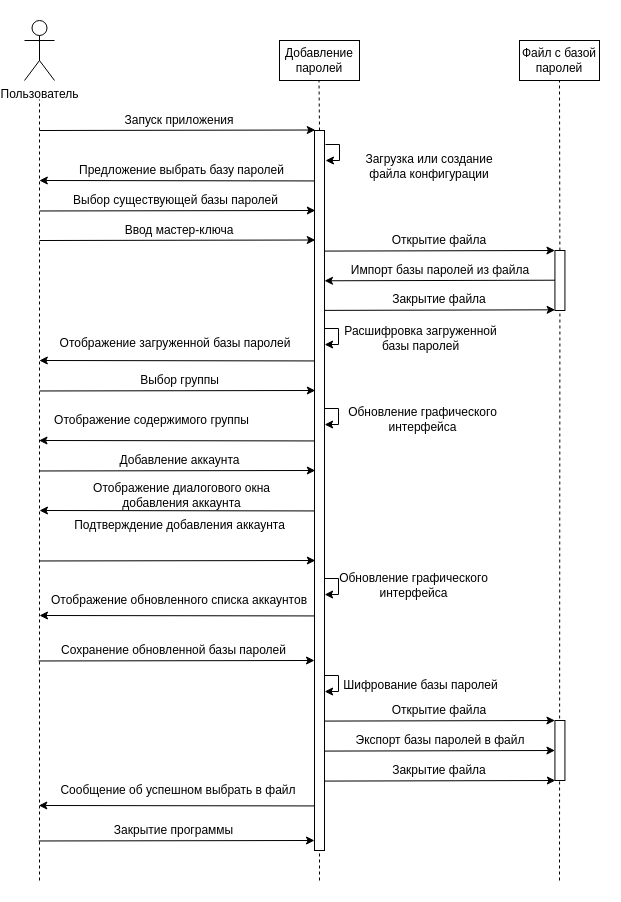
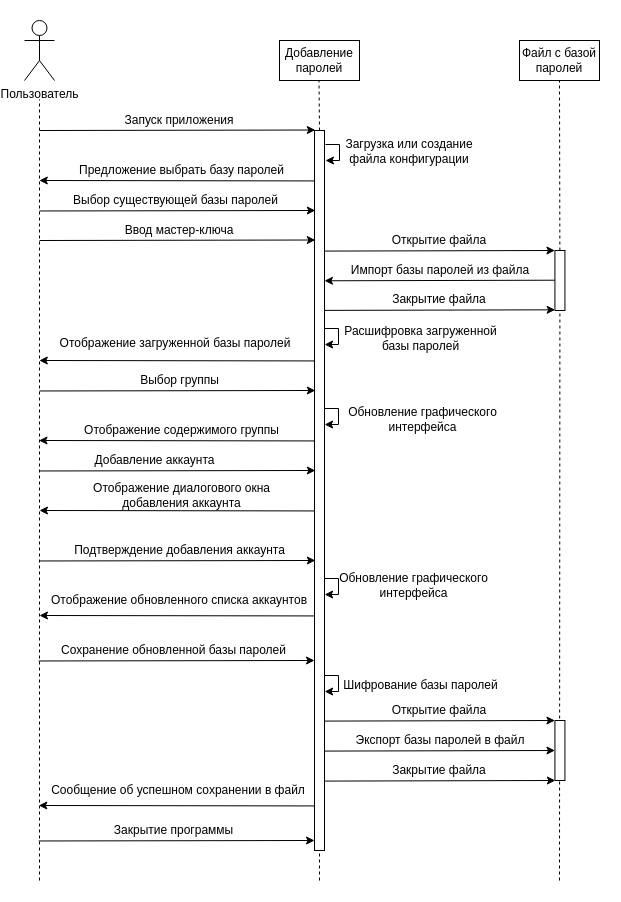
node "Загрузка или создание файла конфигурации": moved (430, 167) -> (410, 152)
node "Отображение содержимого группы": moved (152, 421) -> (182, 431)
node "Добавление аккаунта": moved (180, 461) -> (155, 461)
node "Подтверждение добавления аккаунта": moved (180, 526) -> (180, 551)
node "Сообщение об успешном выбрать в файл": label "Сообщение об успешном выбрать в файл" -> "Сообщение об успешном сохранении в файл"
